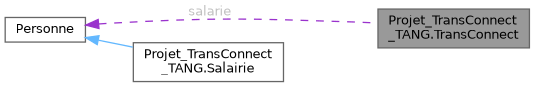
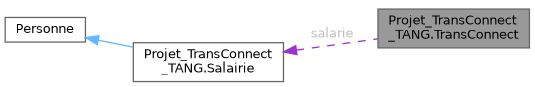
edge "Projet_TransConnect _TANG.TransConnect" -> "Personne": now "Projet_TransConnect _TANG.TransConnect" -> "Projet_TransConnect _TANG.Salairie"
